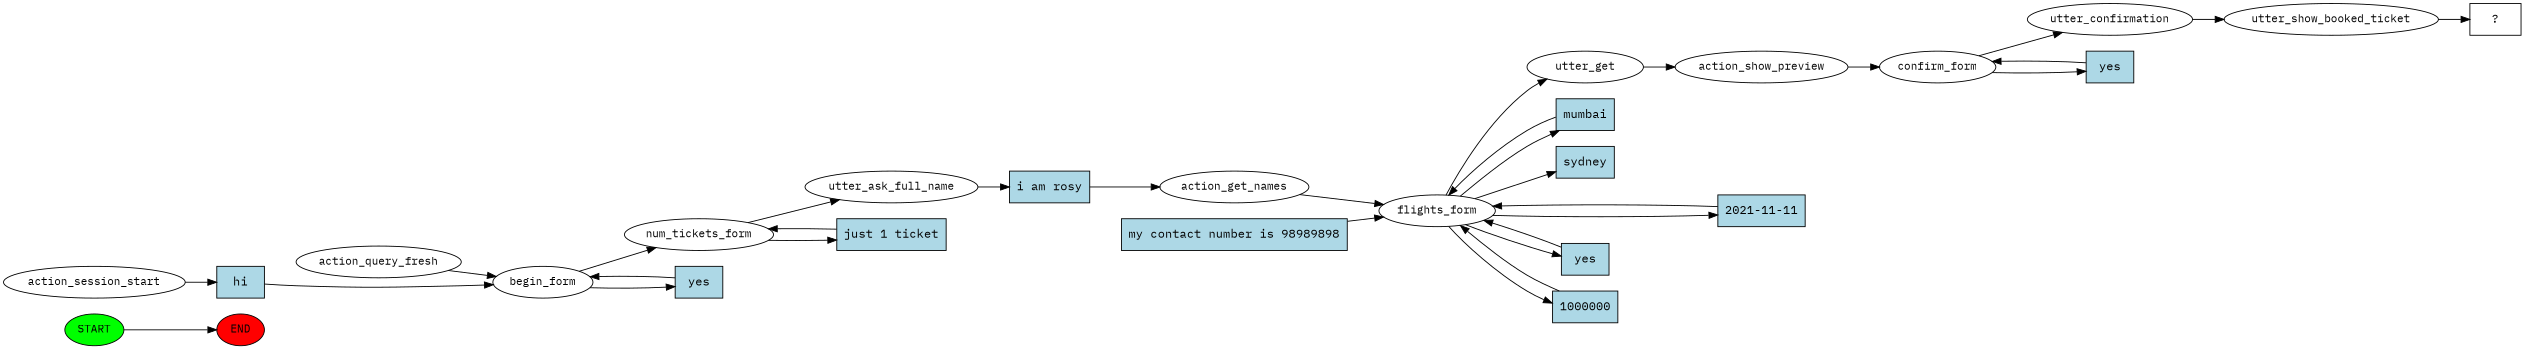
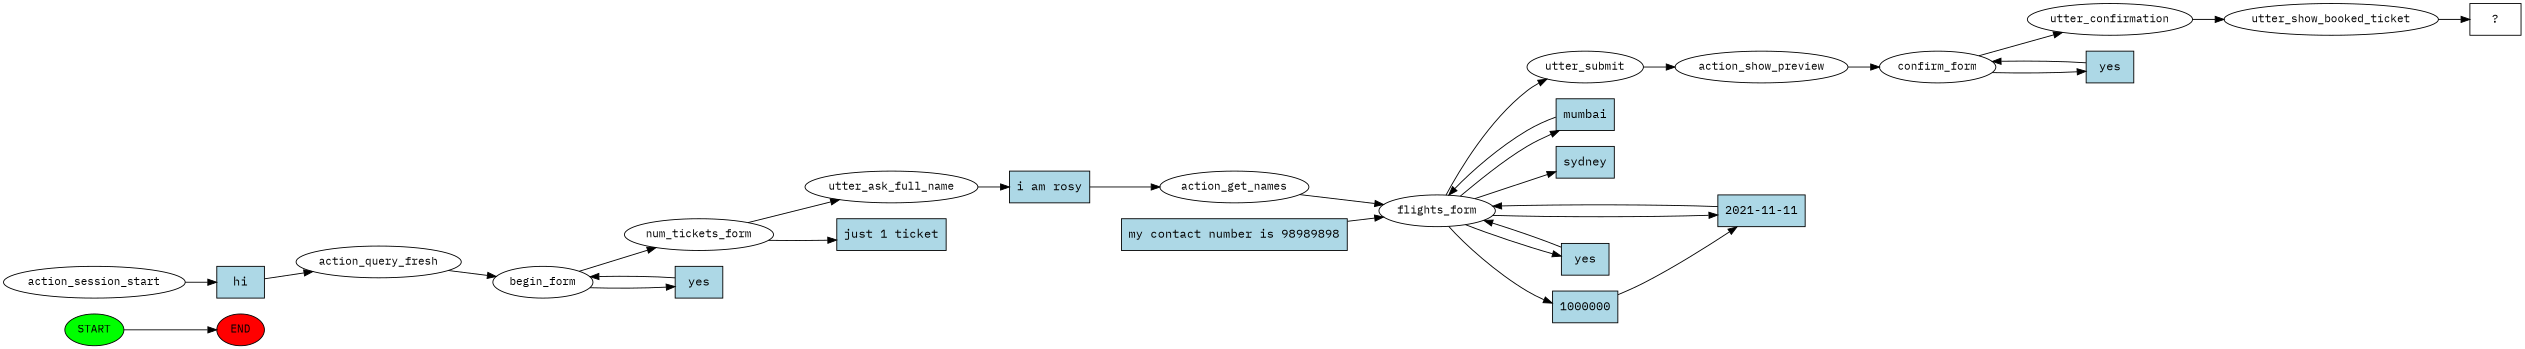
node "utter_get": label "utter_get" -> "utter_submit"
edge "just 1 ticket" -> "num_tickets_form": removed
edge "1000000" -> "flights_form": now "1000000" -> "2021-11-11"
edge "hi" -> "begin_form": now "hi" -> "action_query_fresh"
